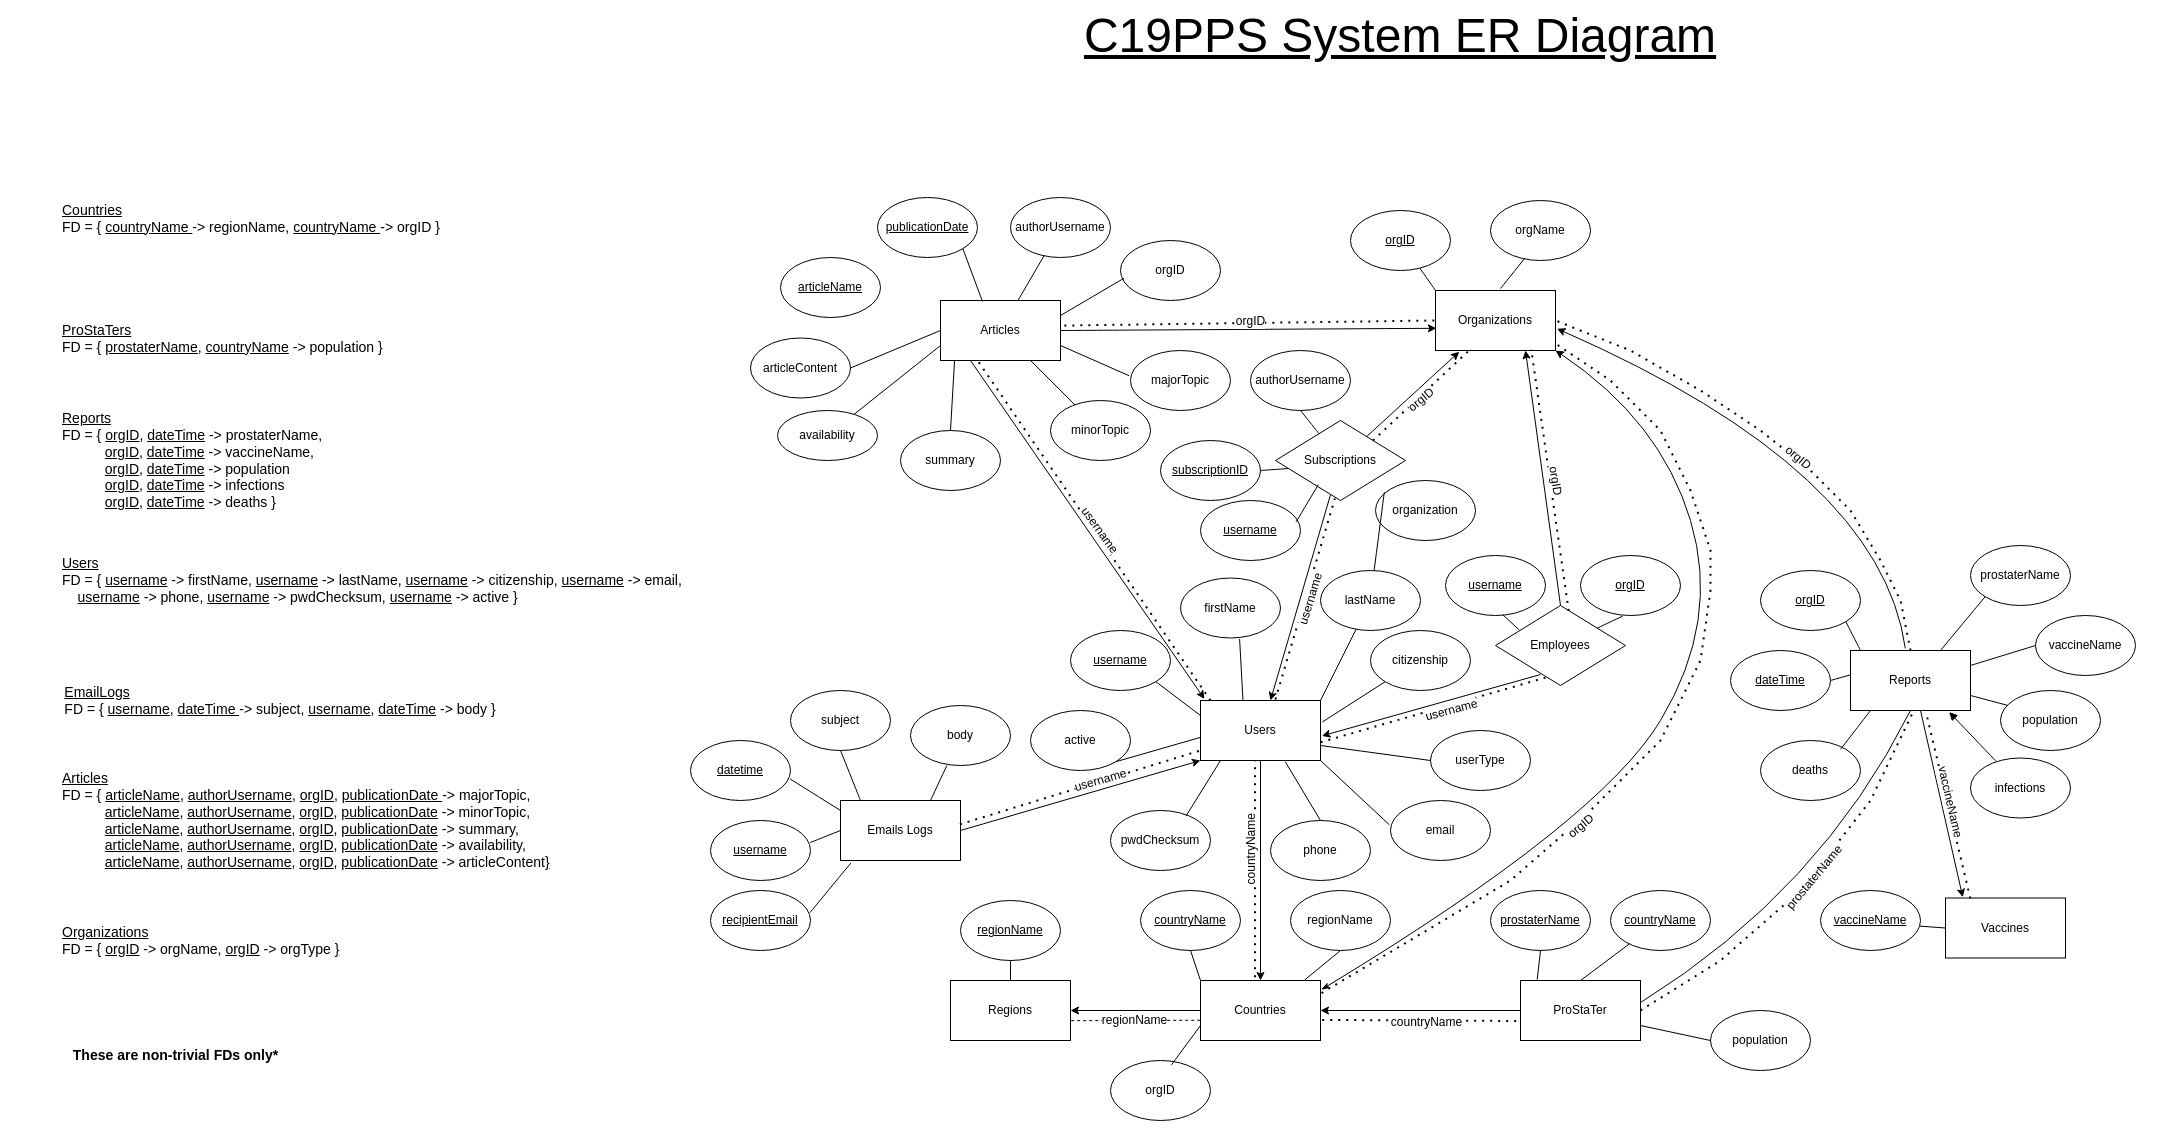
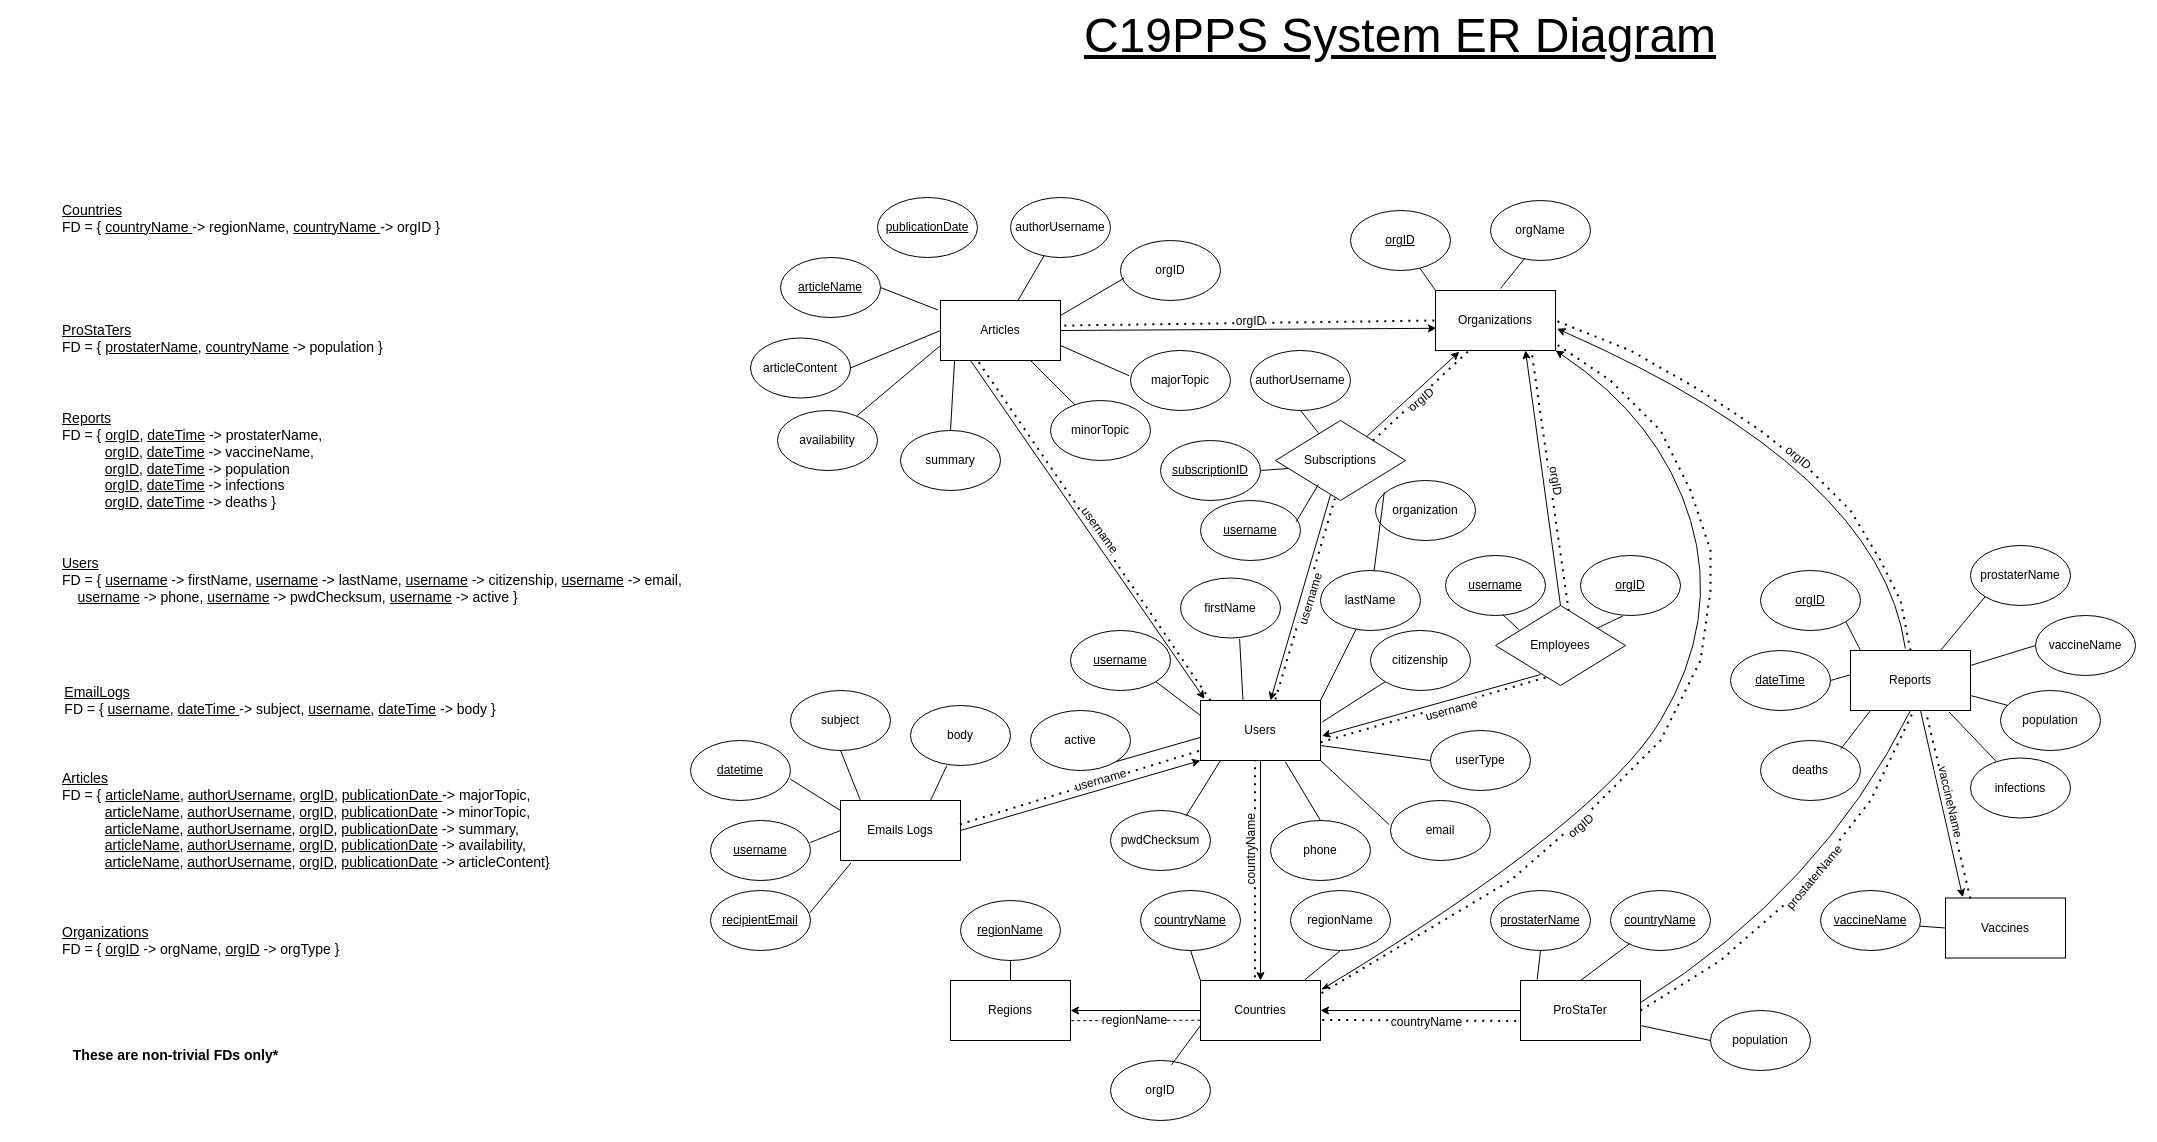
edge "publicationDate" -- "Articles": removed
edge "articleName" -- "Articles": added
node "availability": size 100x50 -> 100x60
edge "infections" -> "Reports": arrowhead block -> none
